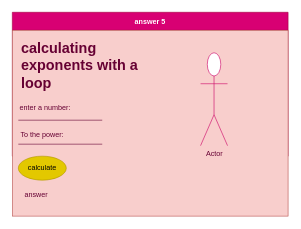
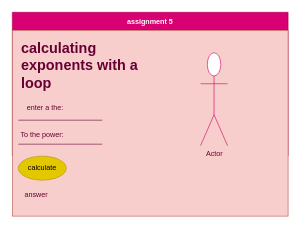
node "answer 5": label "answer 5" -> "assignment 5"
node "enter a number:": label "enter a number:" -> "enter a the:"
